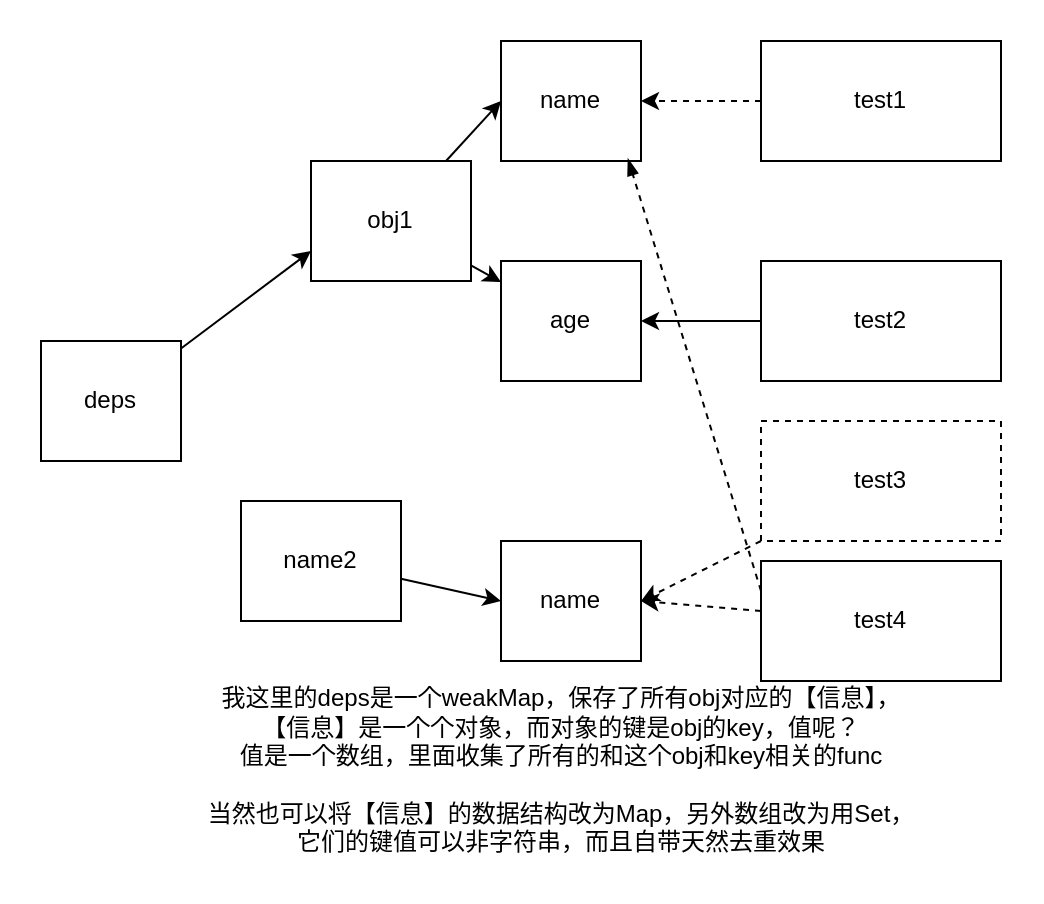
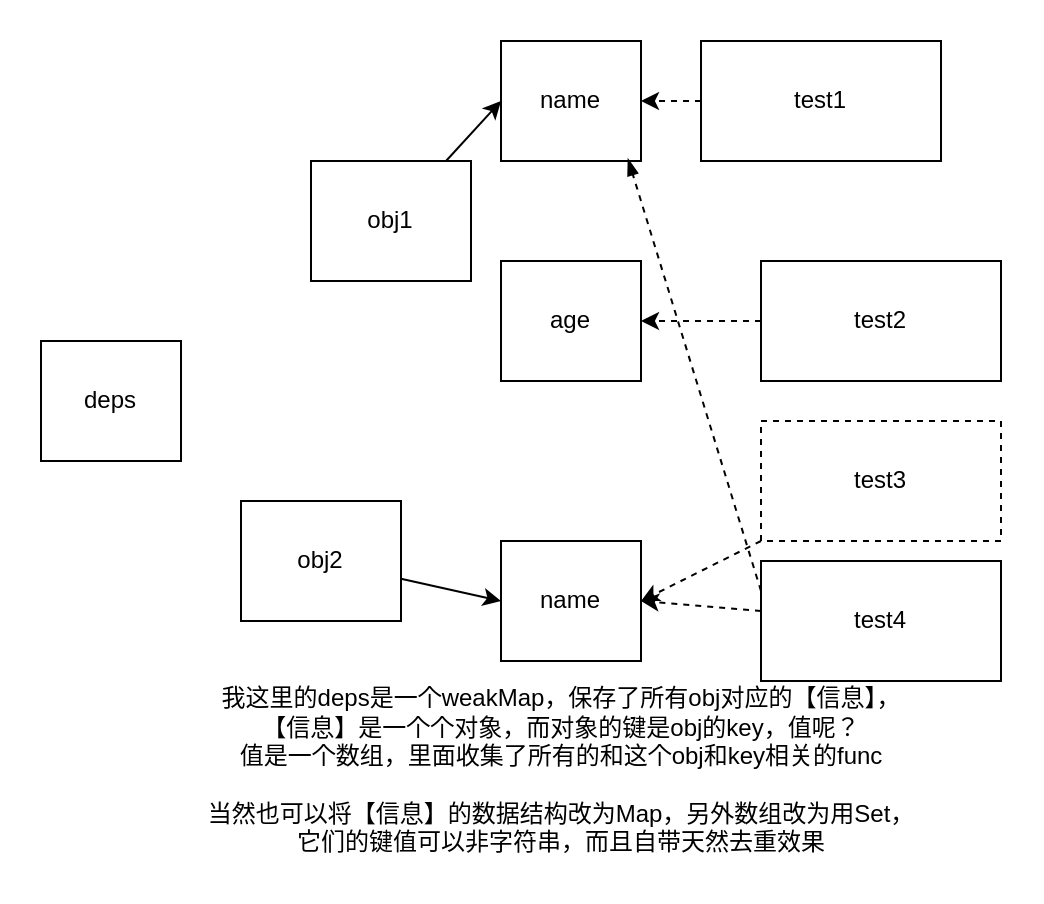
node "test1": moved (881, 101) -> (821, 101)
edge "obj1" -> "age": removed
edge "deps" -> "obj1": removed
edge "test2" -> "age": style solid -> dashed
node "name2": label "name2" -> "obj2"
